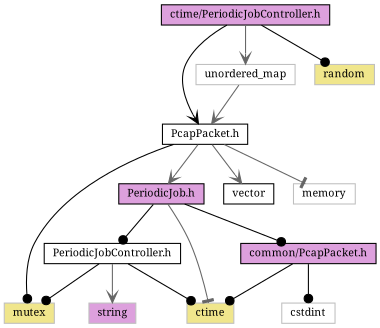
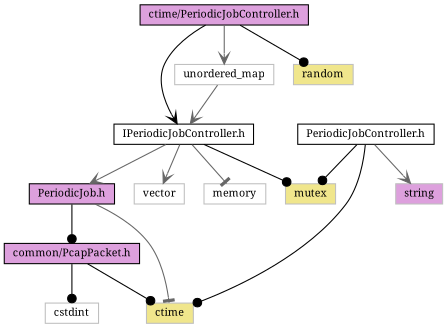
node "PcapPacket.h": label "PcapPacket.h" -> "IPeriodicJobController.h"
node "vector": color black -> grey75
edge "PeriodicJob.h" -> "PeriodicJobController.h": removed
